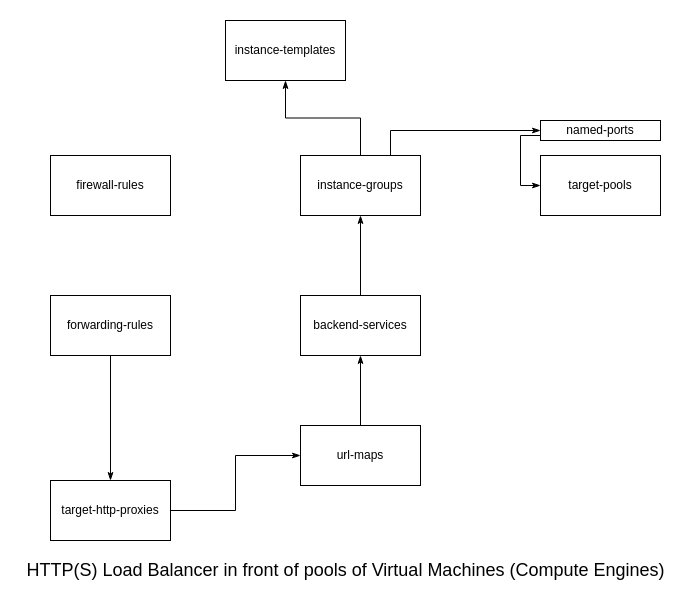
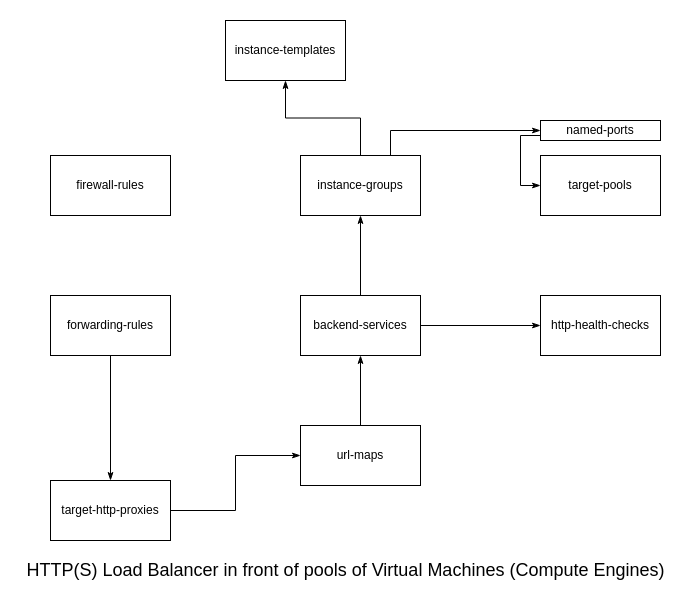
edge "backend-services" -> "http-health-checks": added
node "http-health-checks": added
